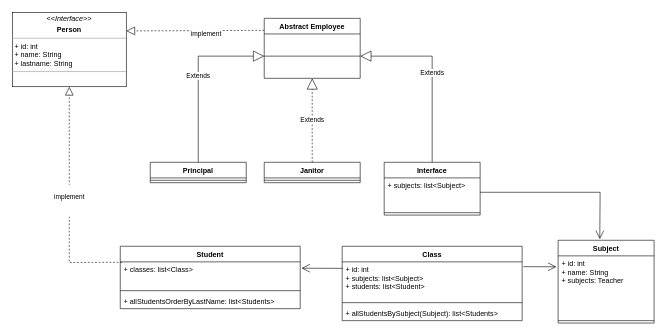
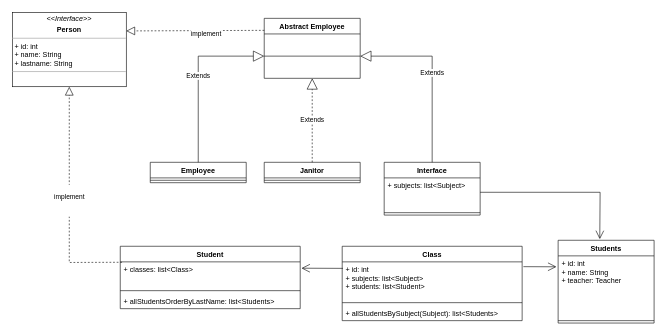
node "Principal": label "Principal" -> "Employee"
node "Subject": label "Subject" -> "Students"
node "+ id: int + name: String + subjects: Teacher": label "+ id: int + name: String + subjects: Teacher" -> "+ id: int + name: String + teacher: Teacher"
